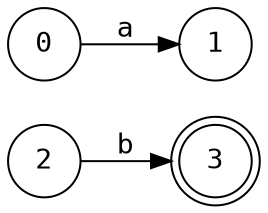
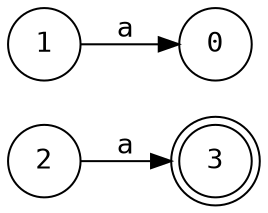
edge "0" -> "1": reversed
edge "2" -> "3": label "b" -> "a"
